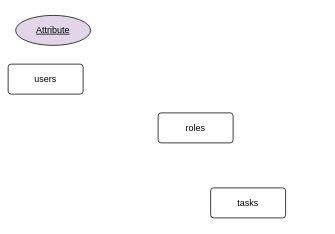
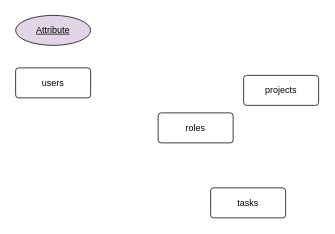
node "users": moved (45, 79) -> (53, 83)
node "projects": added
